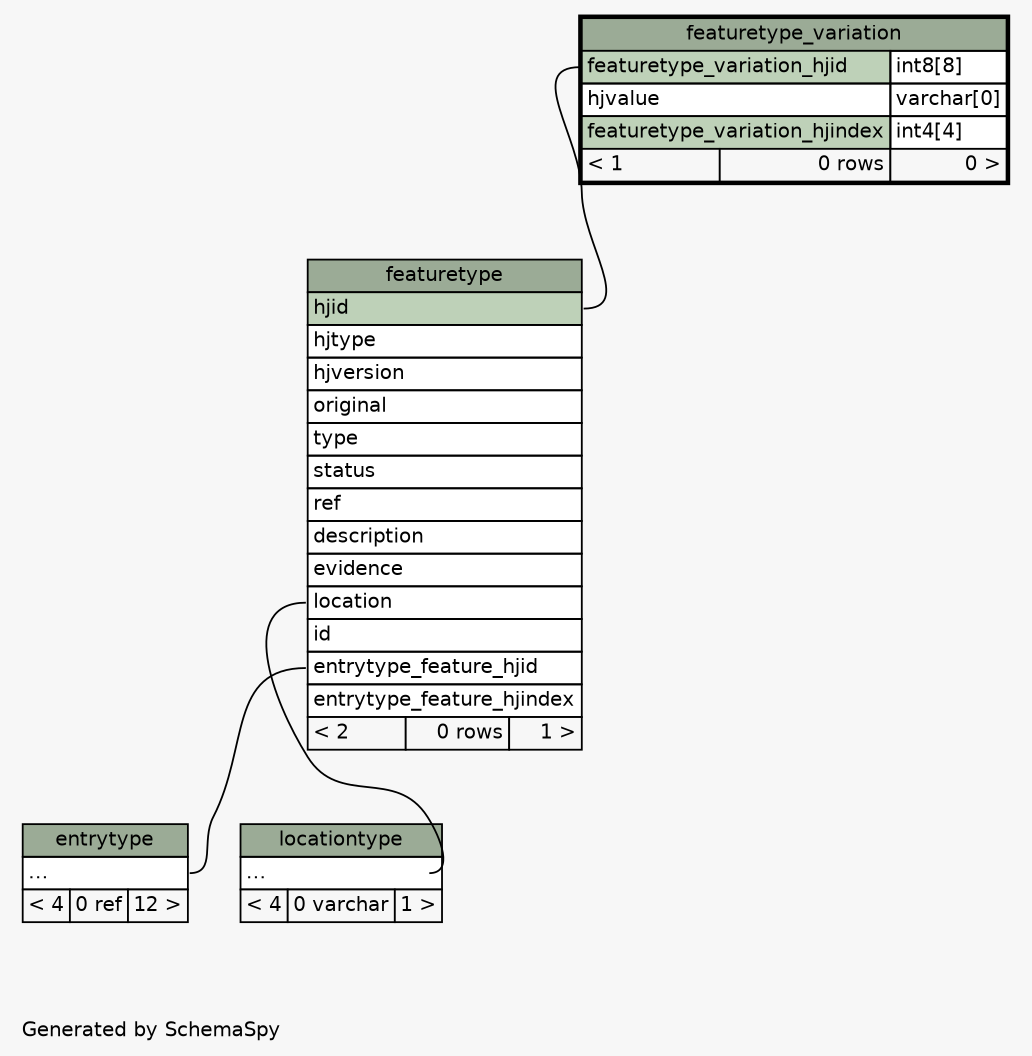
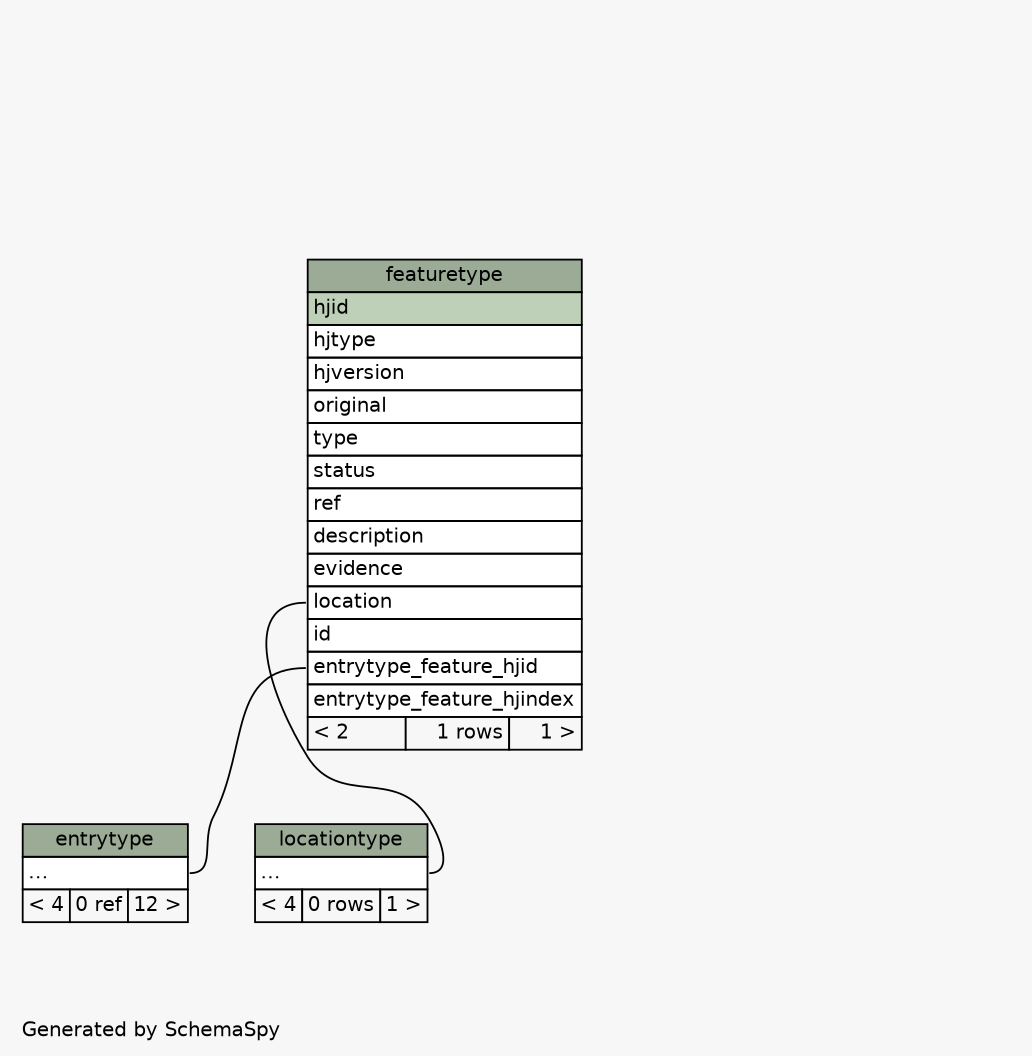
node "featuretype_variation": removed
node "featuretype": text "0 rows" -> "1 rows"
node "locationtype": text "0 varchar" -> "0 rows"
